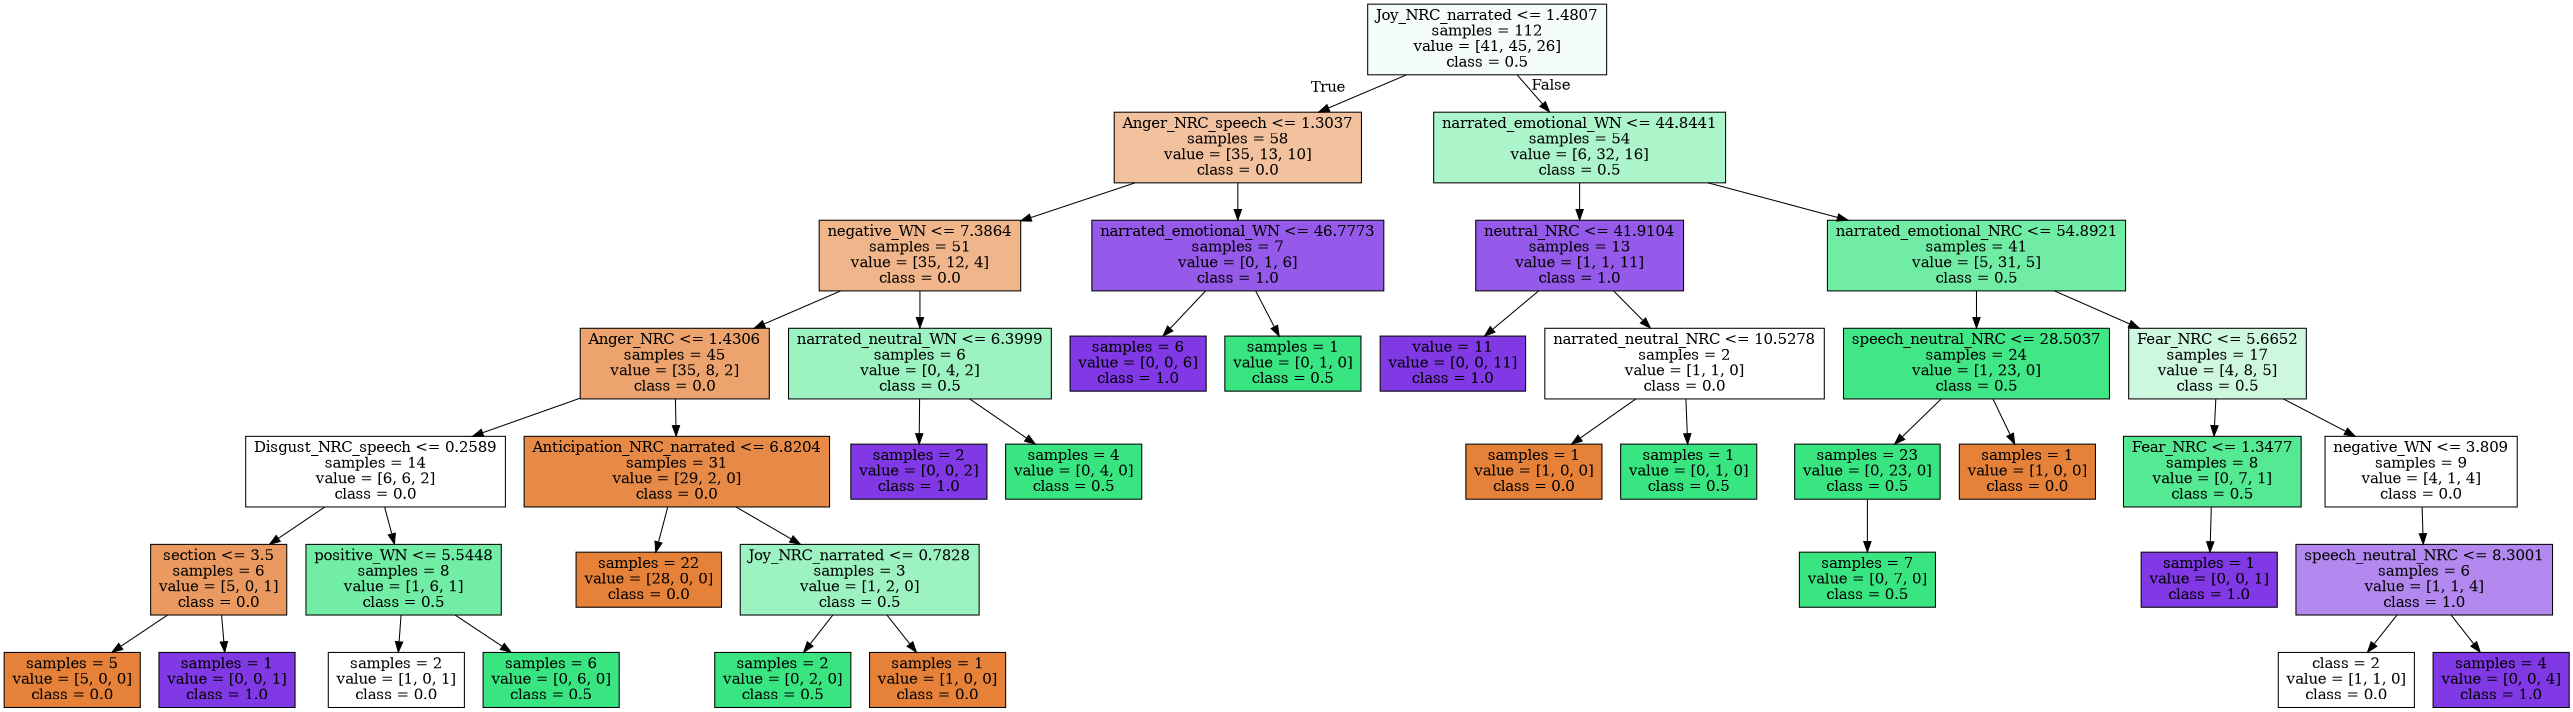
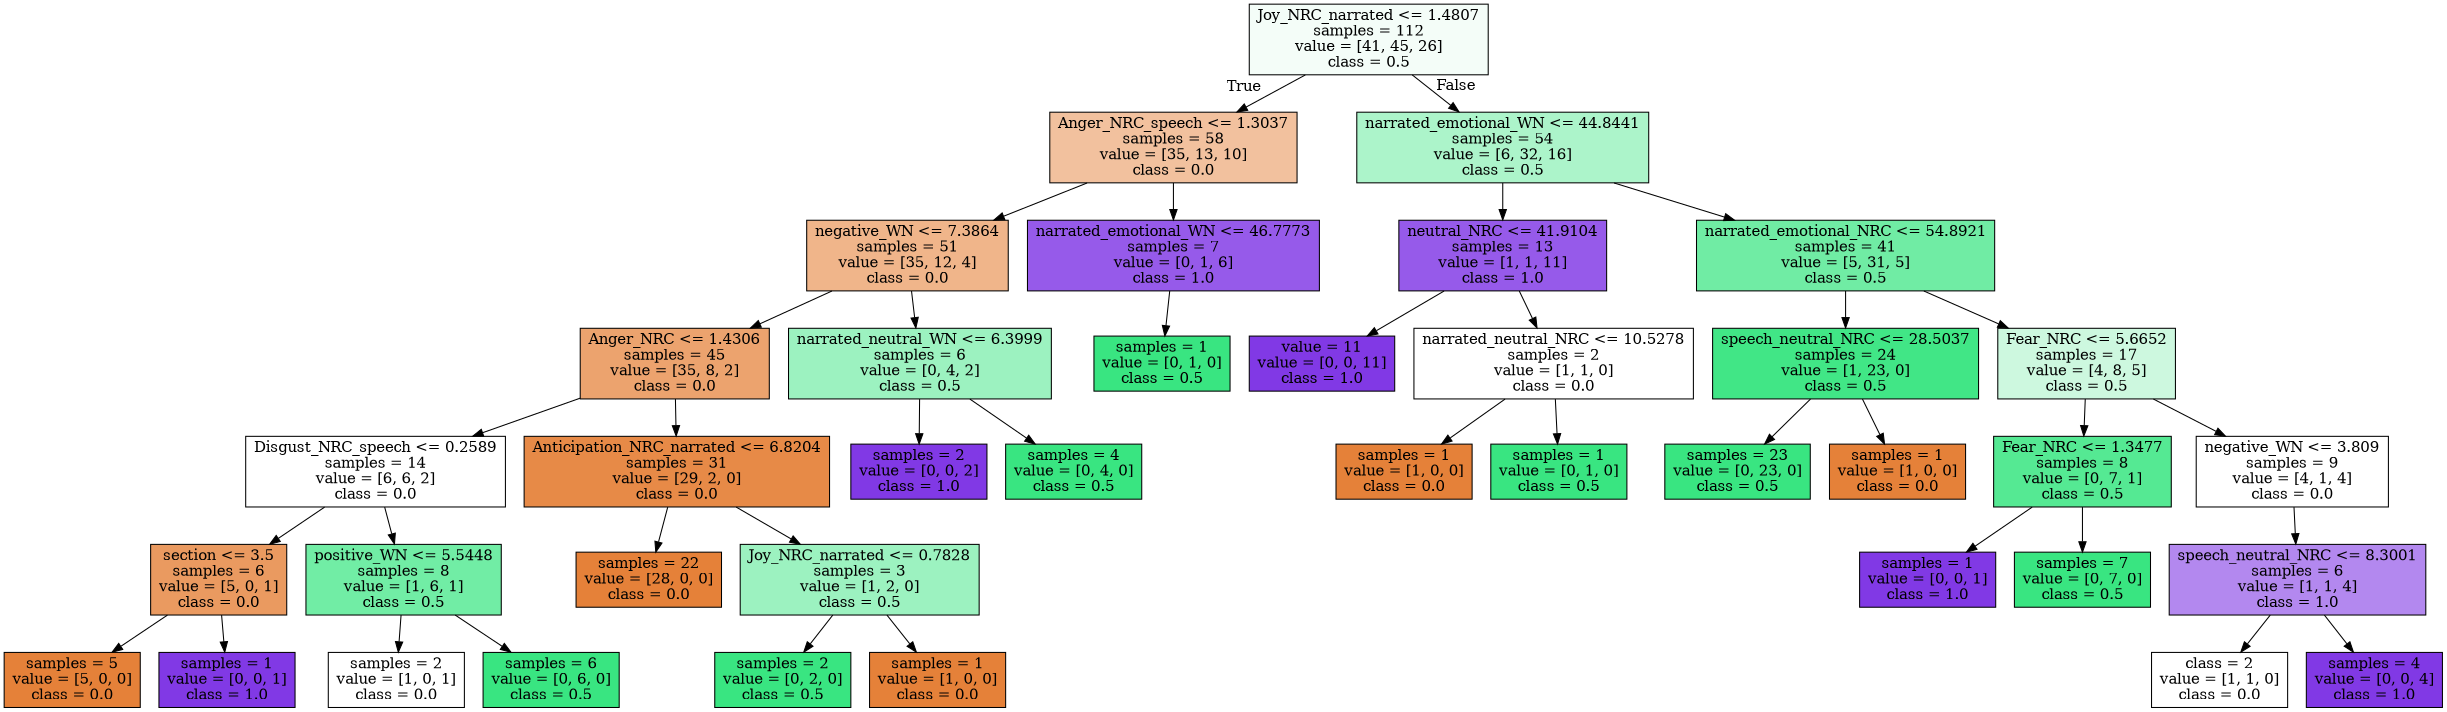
node "samples = 6 value = [0, 0, 6] class = 1.0": removed
edge "samples = 23 value = [0, 23, 0] class = 0.5" -> "samples = 7 value = [0, 7, 0] class = 0.5": now "Fear_NRC <= 1.3477 samples = 8 value = [0, 7, 1] class = 0.5" -> "samples = 7 value = [0, 7, 0] class = 0.5"
